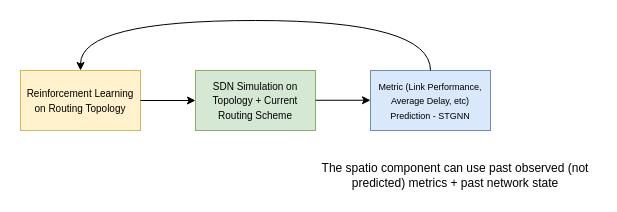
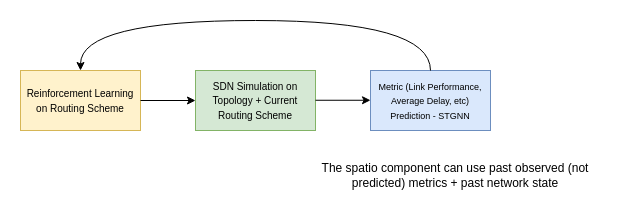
node "Reinforcement Learning on Routing Topology": label "Reinforcement Learning on Routing Topology" -> "Reinforcement Learning on Routing Scheme"
